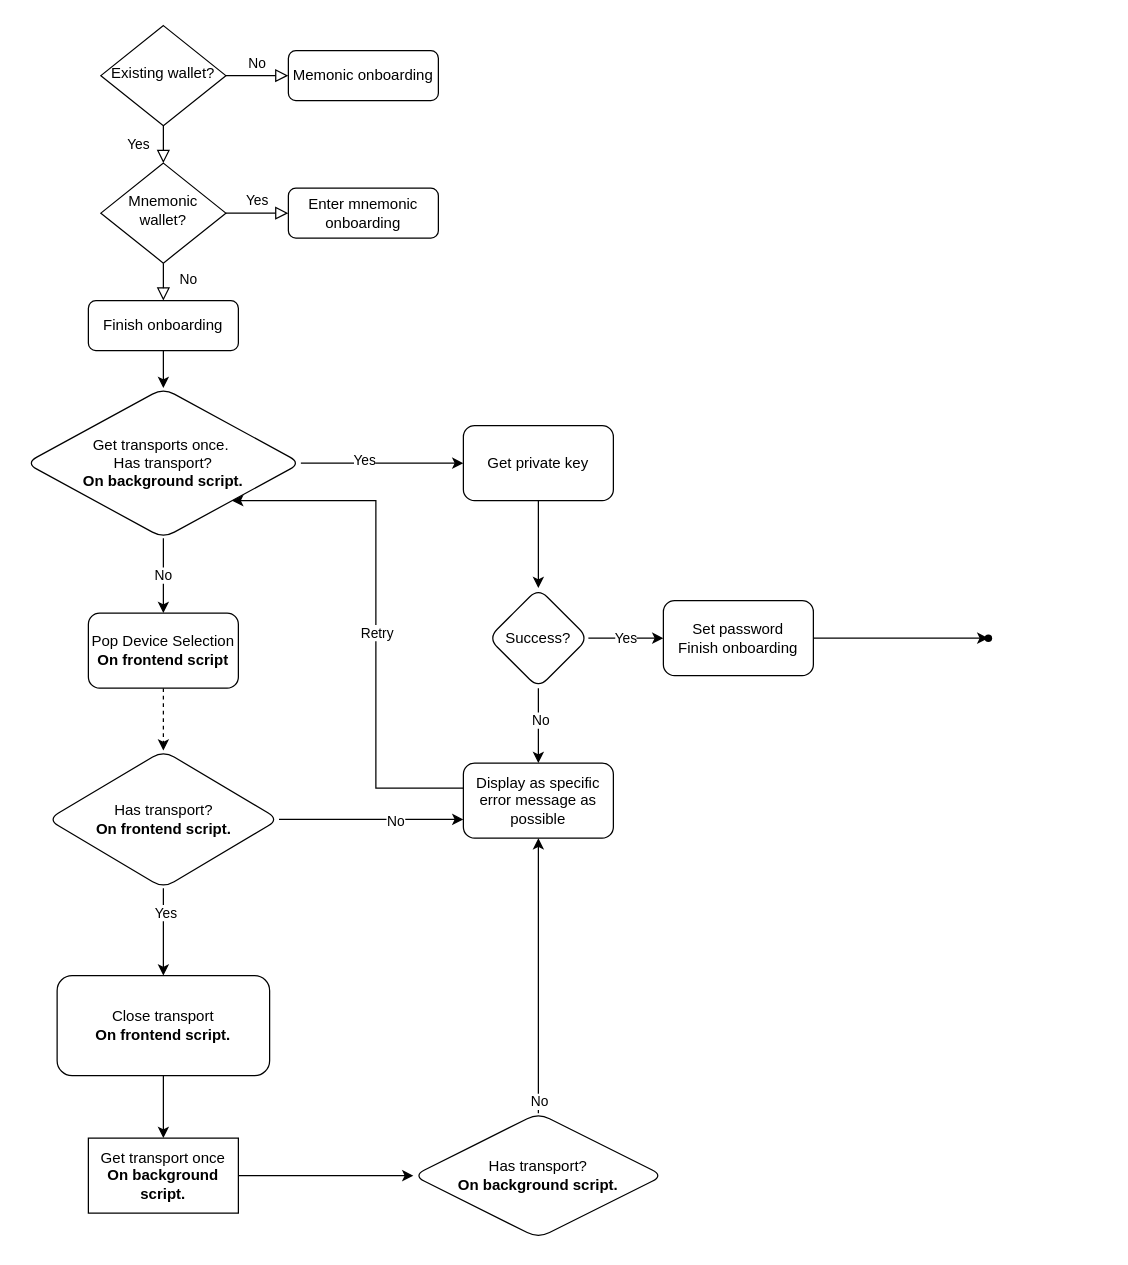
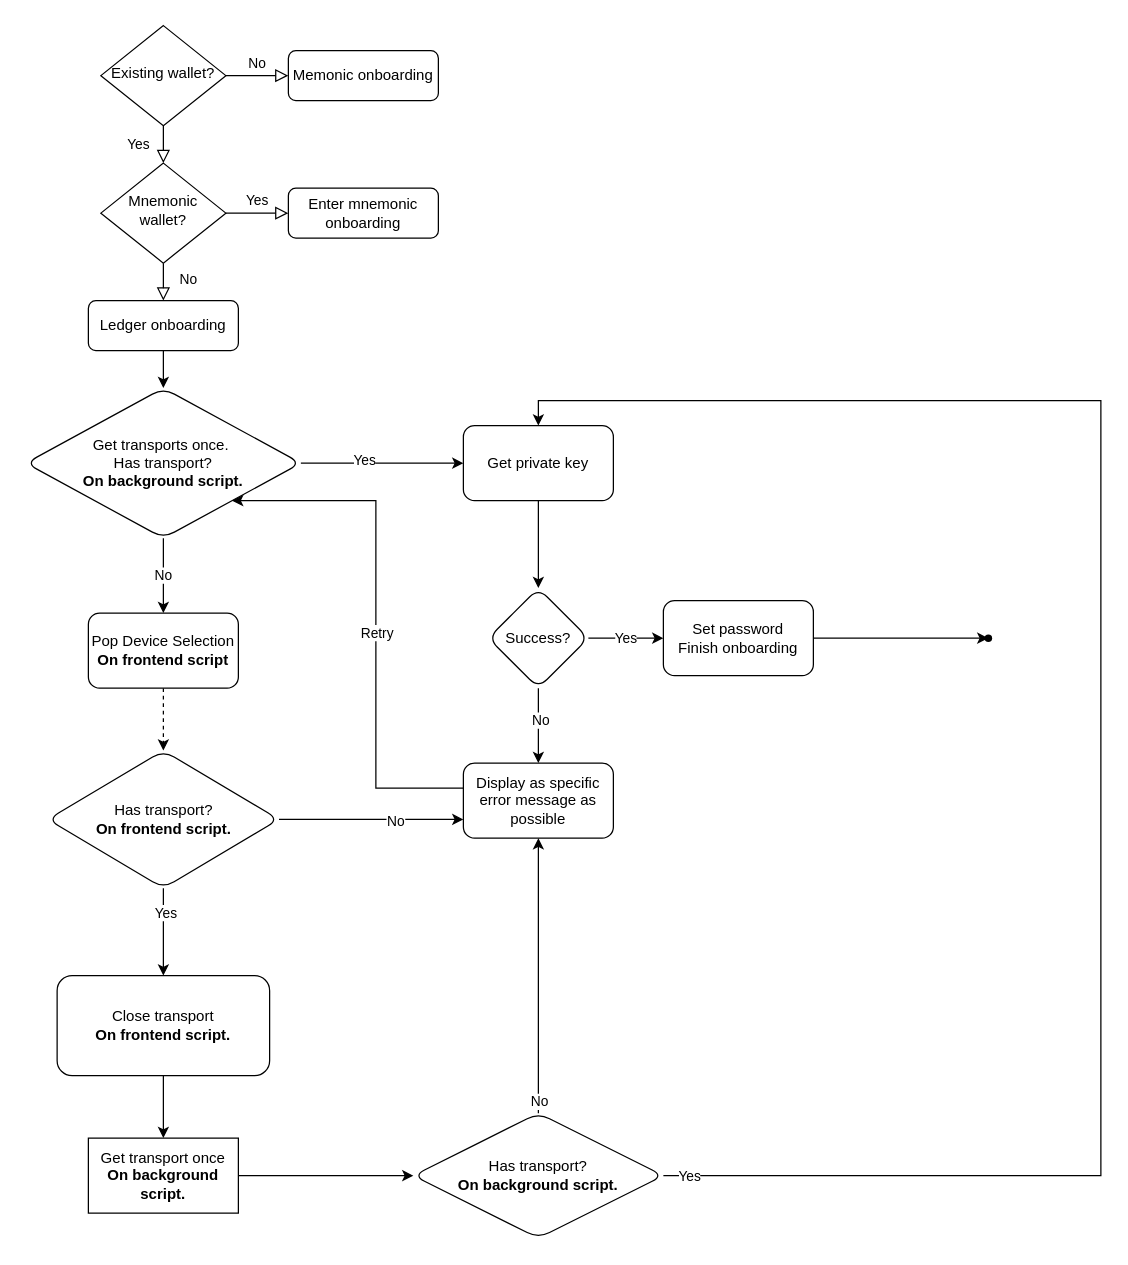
node "Finish onboarding": label "Finish onboarding" -> "Ledger onboarding"
edge "Has transport? On background script." -> "Get private key": added, label "Yes"
